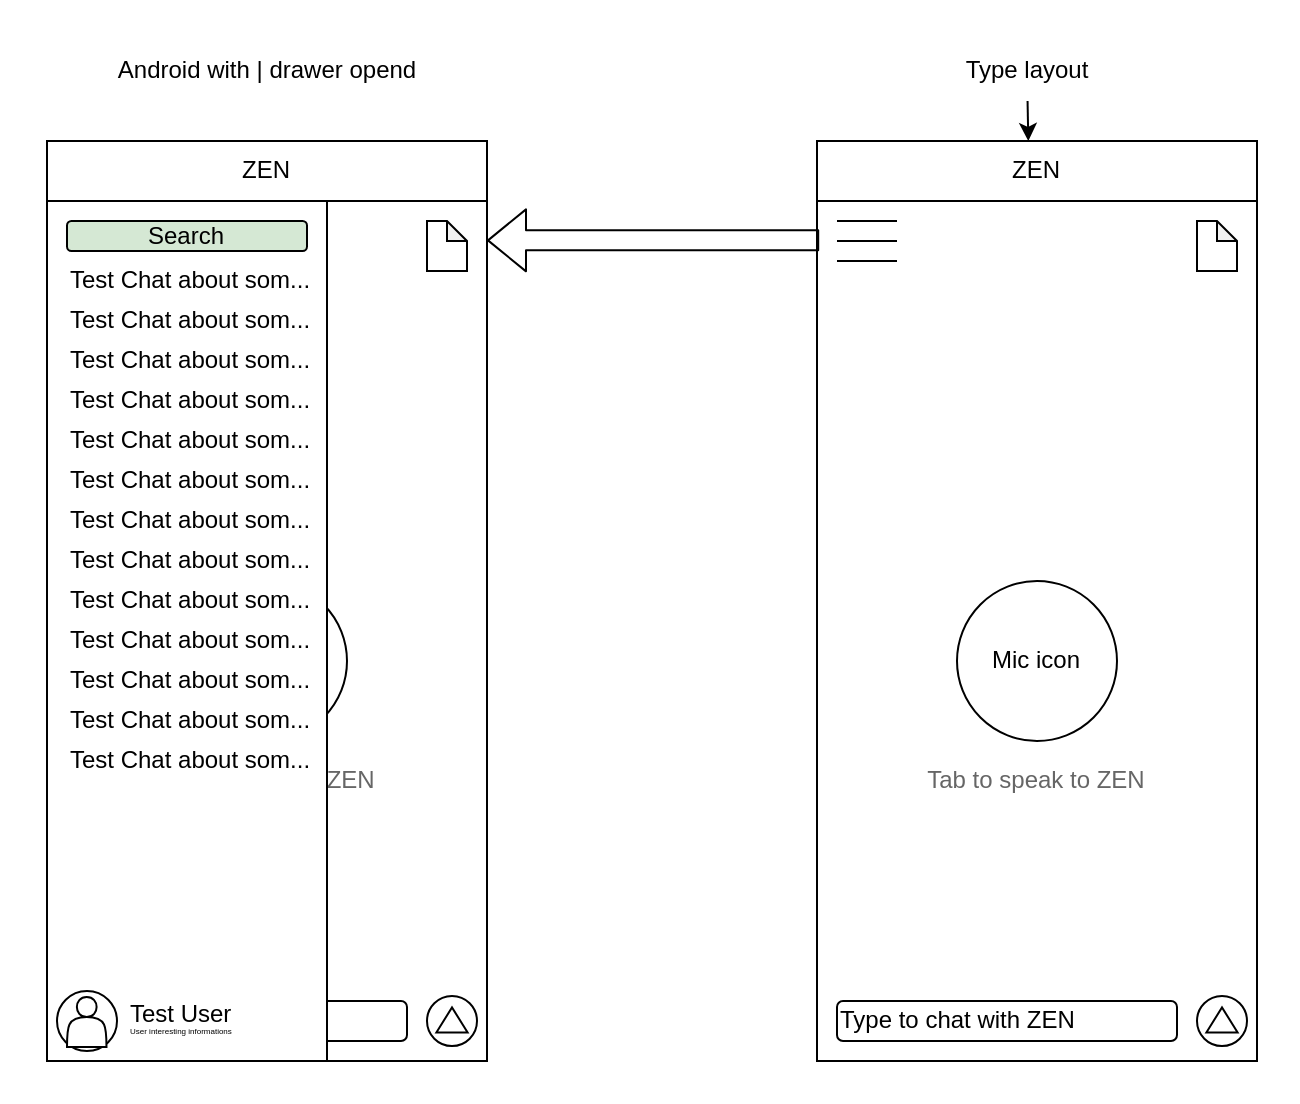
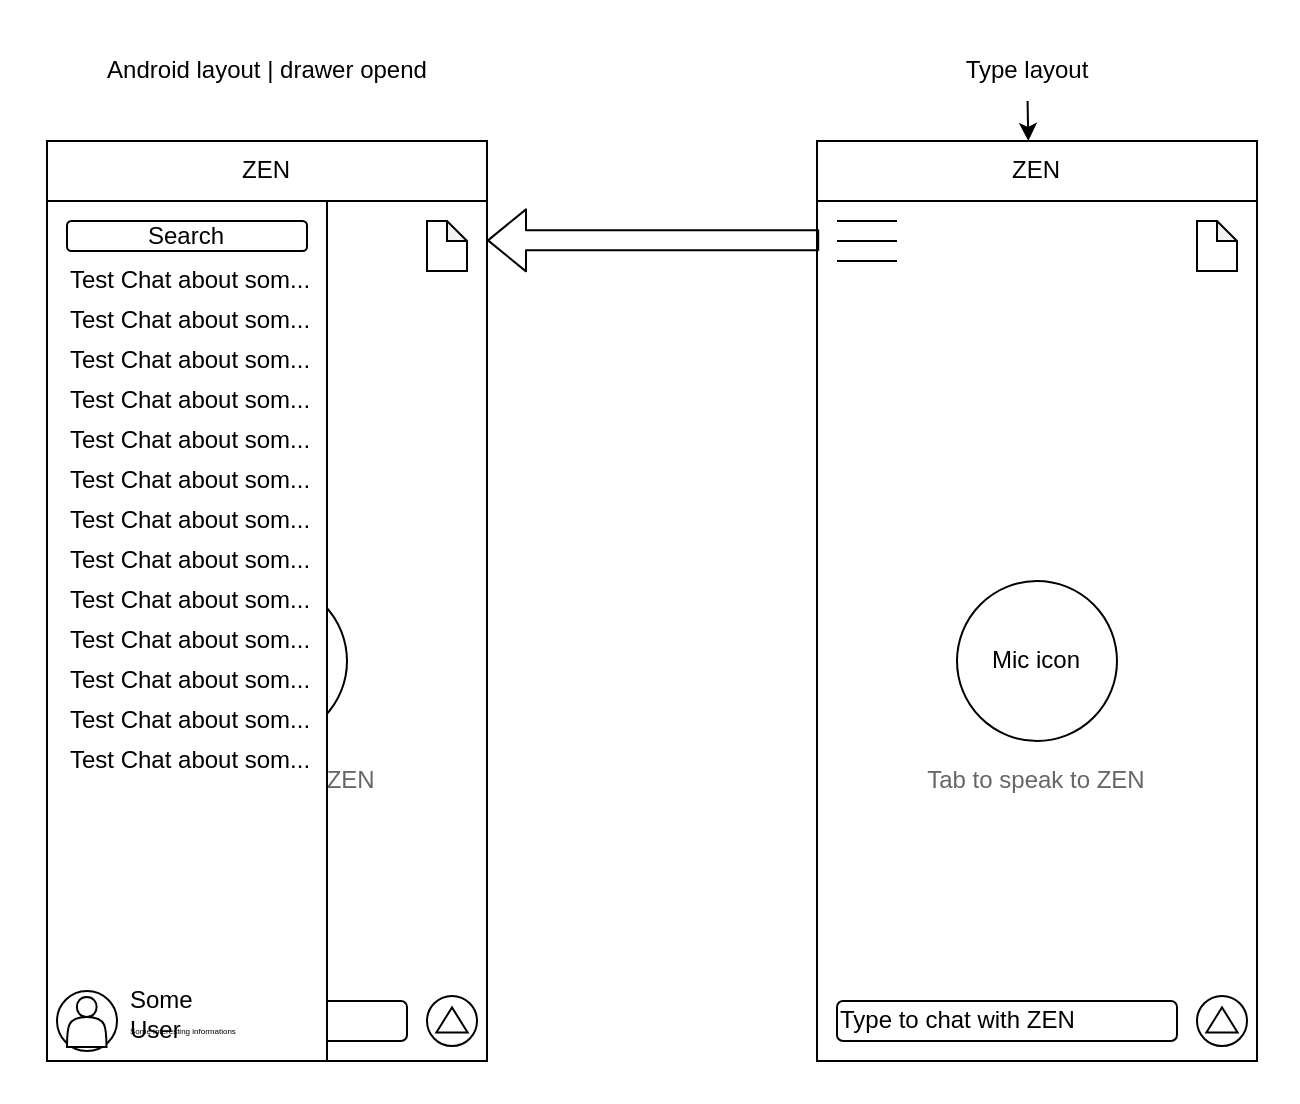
node "Android with | drawer opend": label "Android with | drawer opend" -> "Android layout | drawer opend"
node "Search": fillcolor #d5e8d4 -> #ffffff
node "Test User": label "Test User" -> "Some User"
node "User interesting informations": label "User interesting informations" -> "Some interesting informations"
